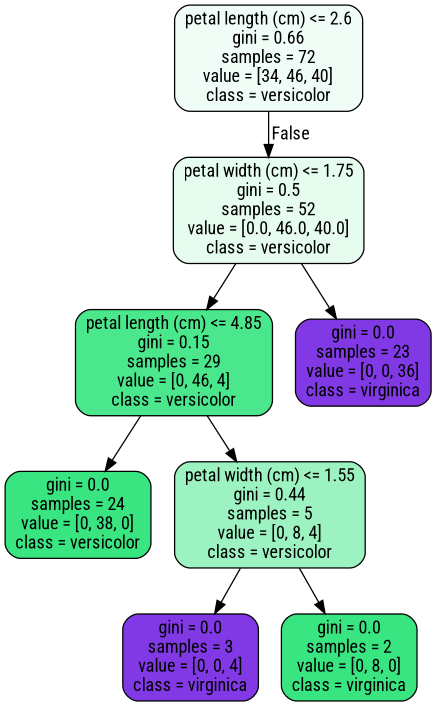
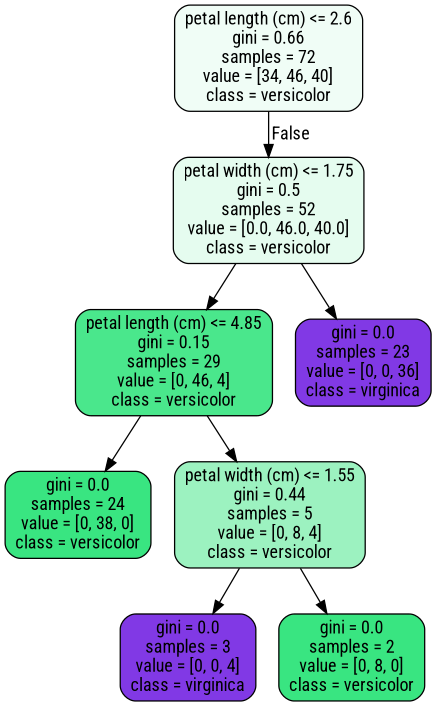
node "gini = 0.0 samples = 2 value = [0, 8, 0] class = virginica": label "gini = 0.0 samples = 2 value = [0, 8, 0] class = virginica" -> "gini = 0.0 samples = 2 value = [0, 8, 0] class = versicolor"
